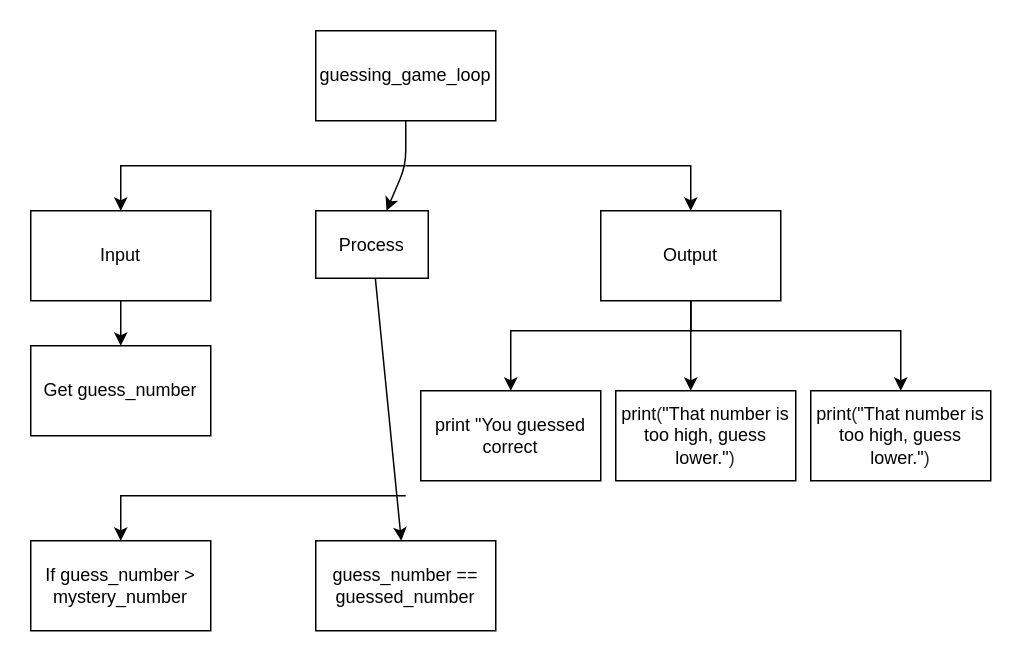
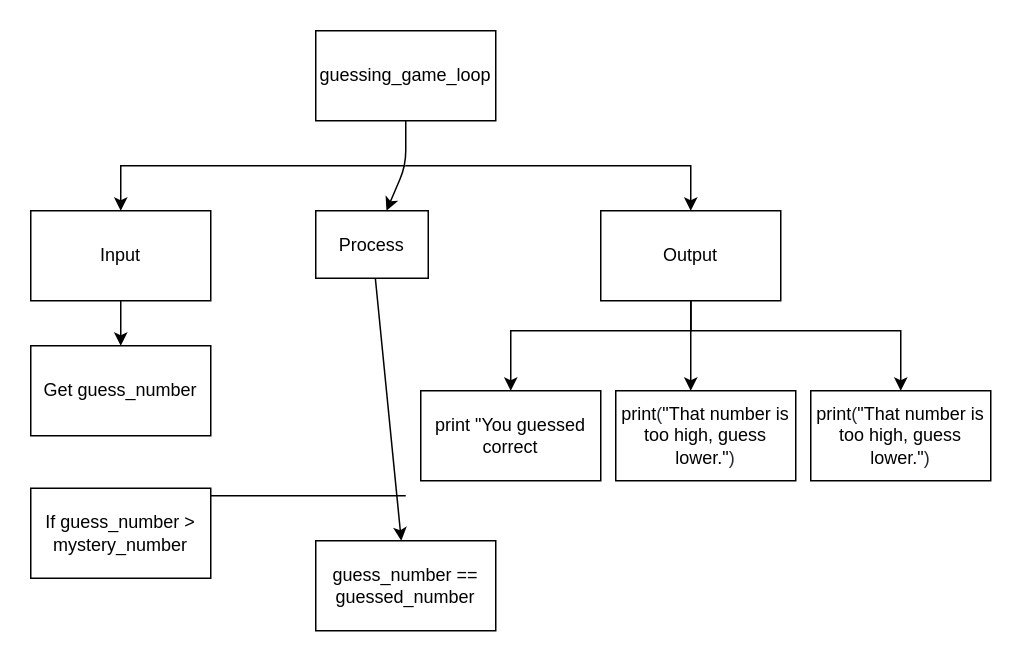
node "If guess_number > mystery_number": moved (121, 586) -> (121, 533)
